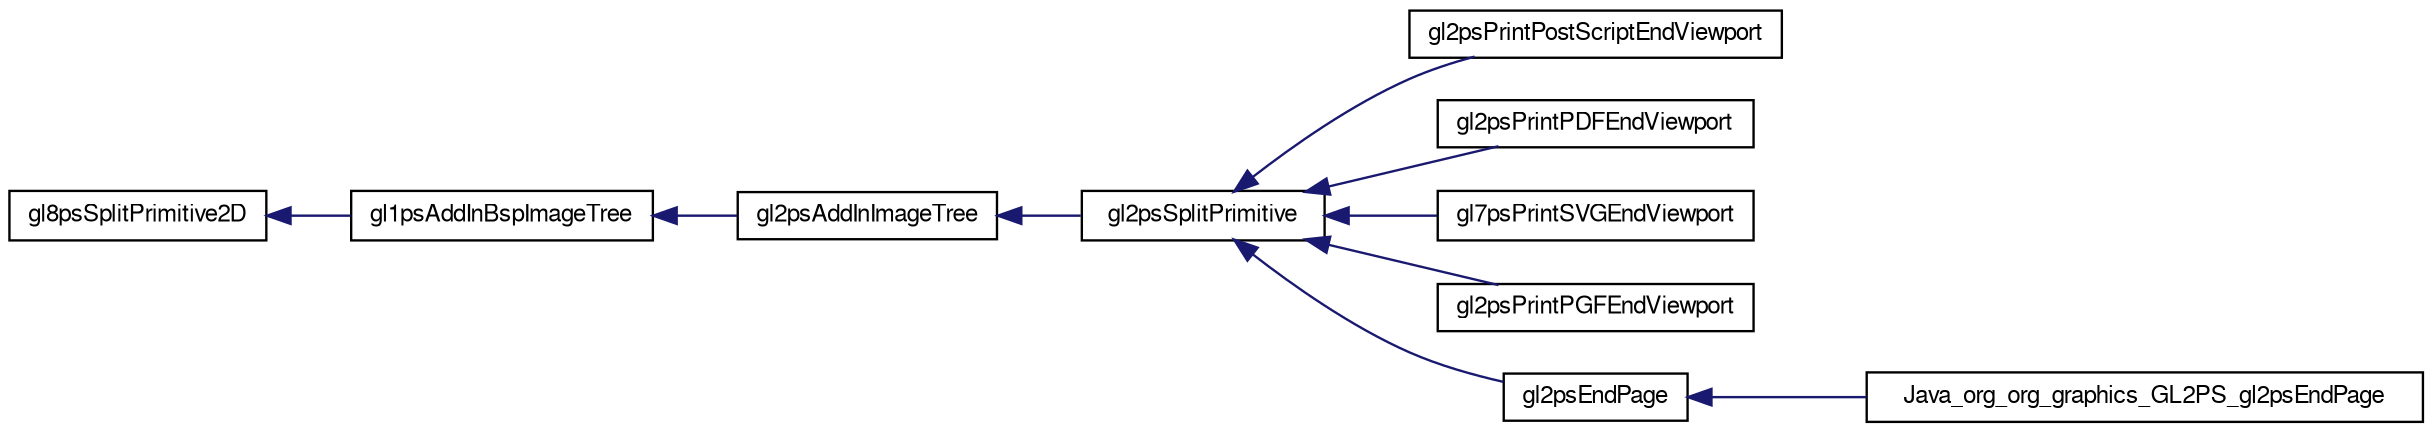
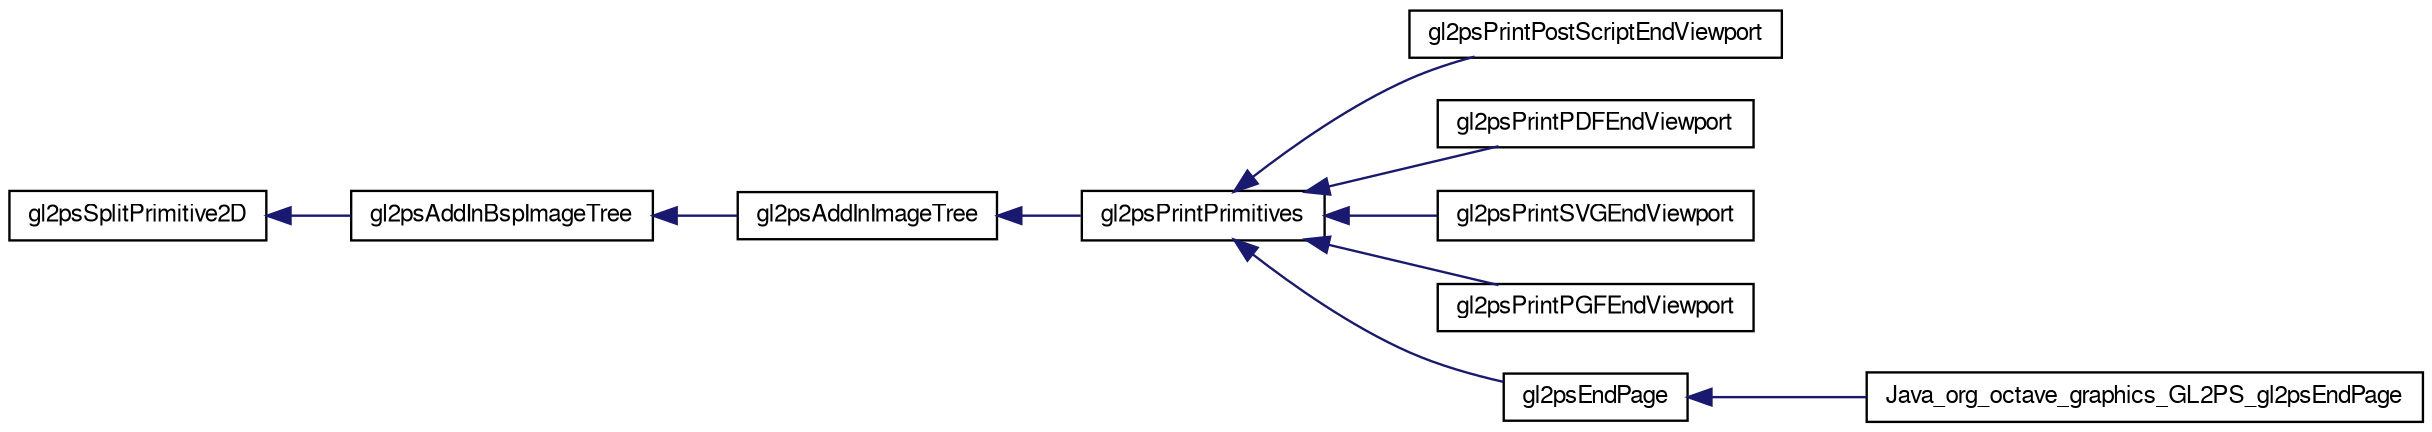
node "gl8psSplitPrimitive2D": label "gl8psSplitPrimitive2D" -> "gl2psSplitPrimitive2D"
node "gl1psAddInBspImageTree": label "gl1psAddInBspImageTree" -> "gl2psAddInBspImageTree"
node "gl2psSplitPrimitive": label "gl2psSplitPrimitive" -> "gl2psPrintPrimitives"
node "gl7psPrintSVGEndViewport": label "gl7psPrintSVGEndViewport" -> "gl2psPrintSVGEndViewport"
node "Java_org_org_graphics_GL2PS_gl2psEndPage": label "Java_org_org_graphics_GL2PS_gl2psEndPage" -> "Java_org_octave_graphics_GL2PS_gl2psEndPage"
